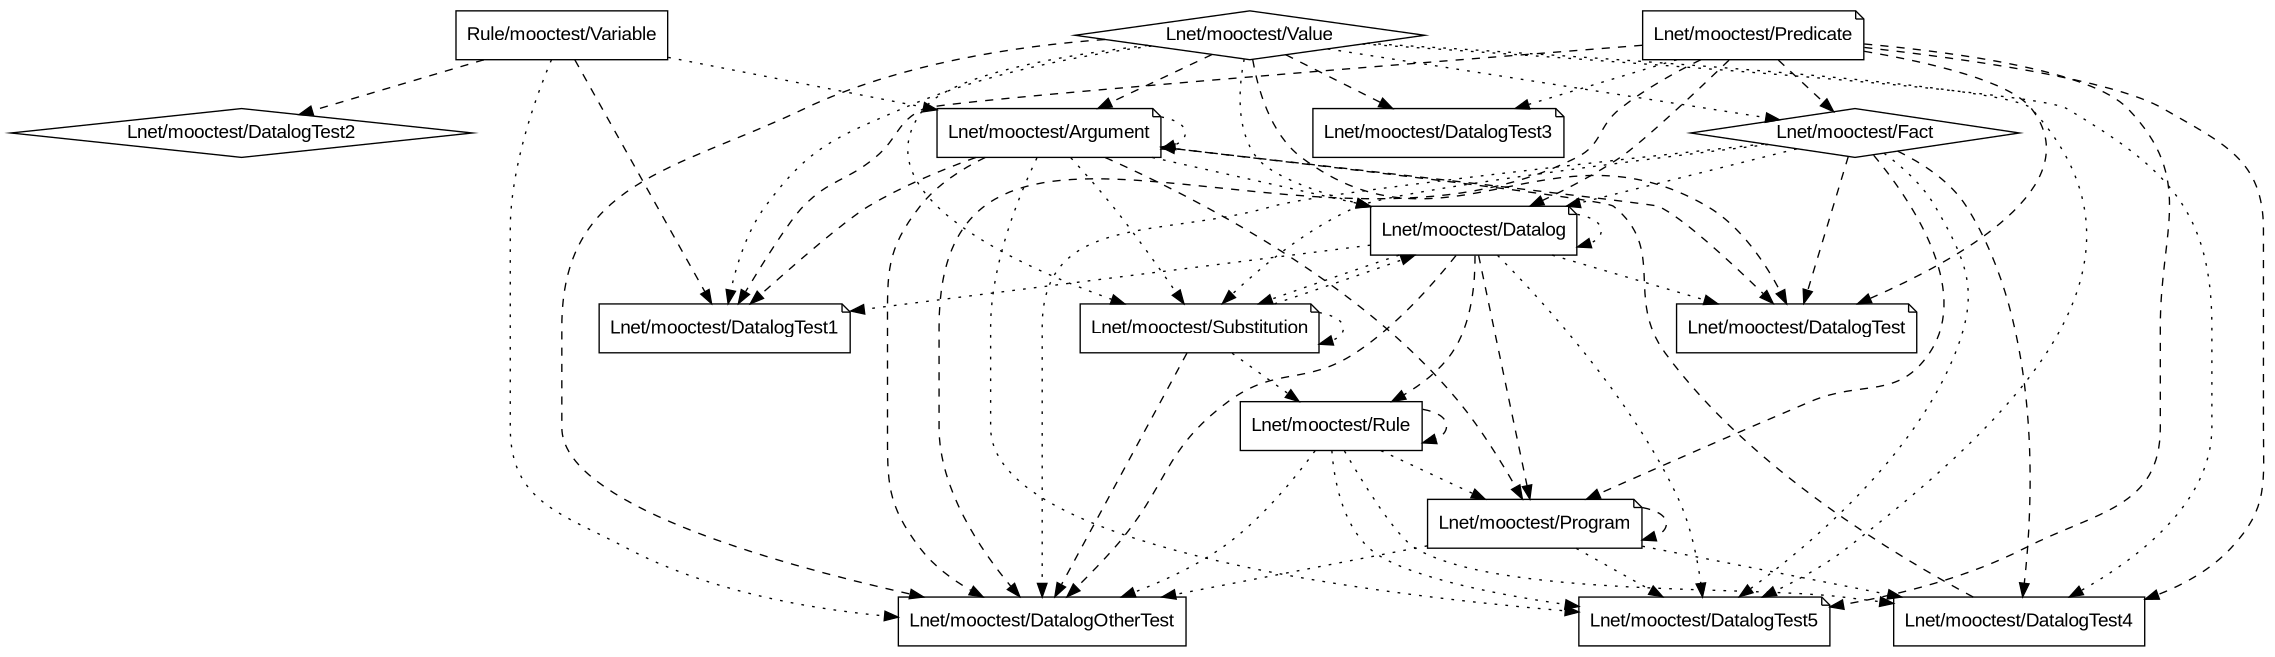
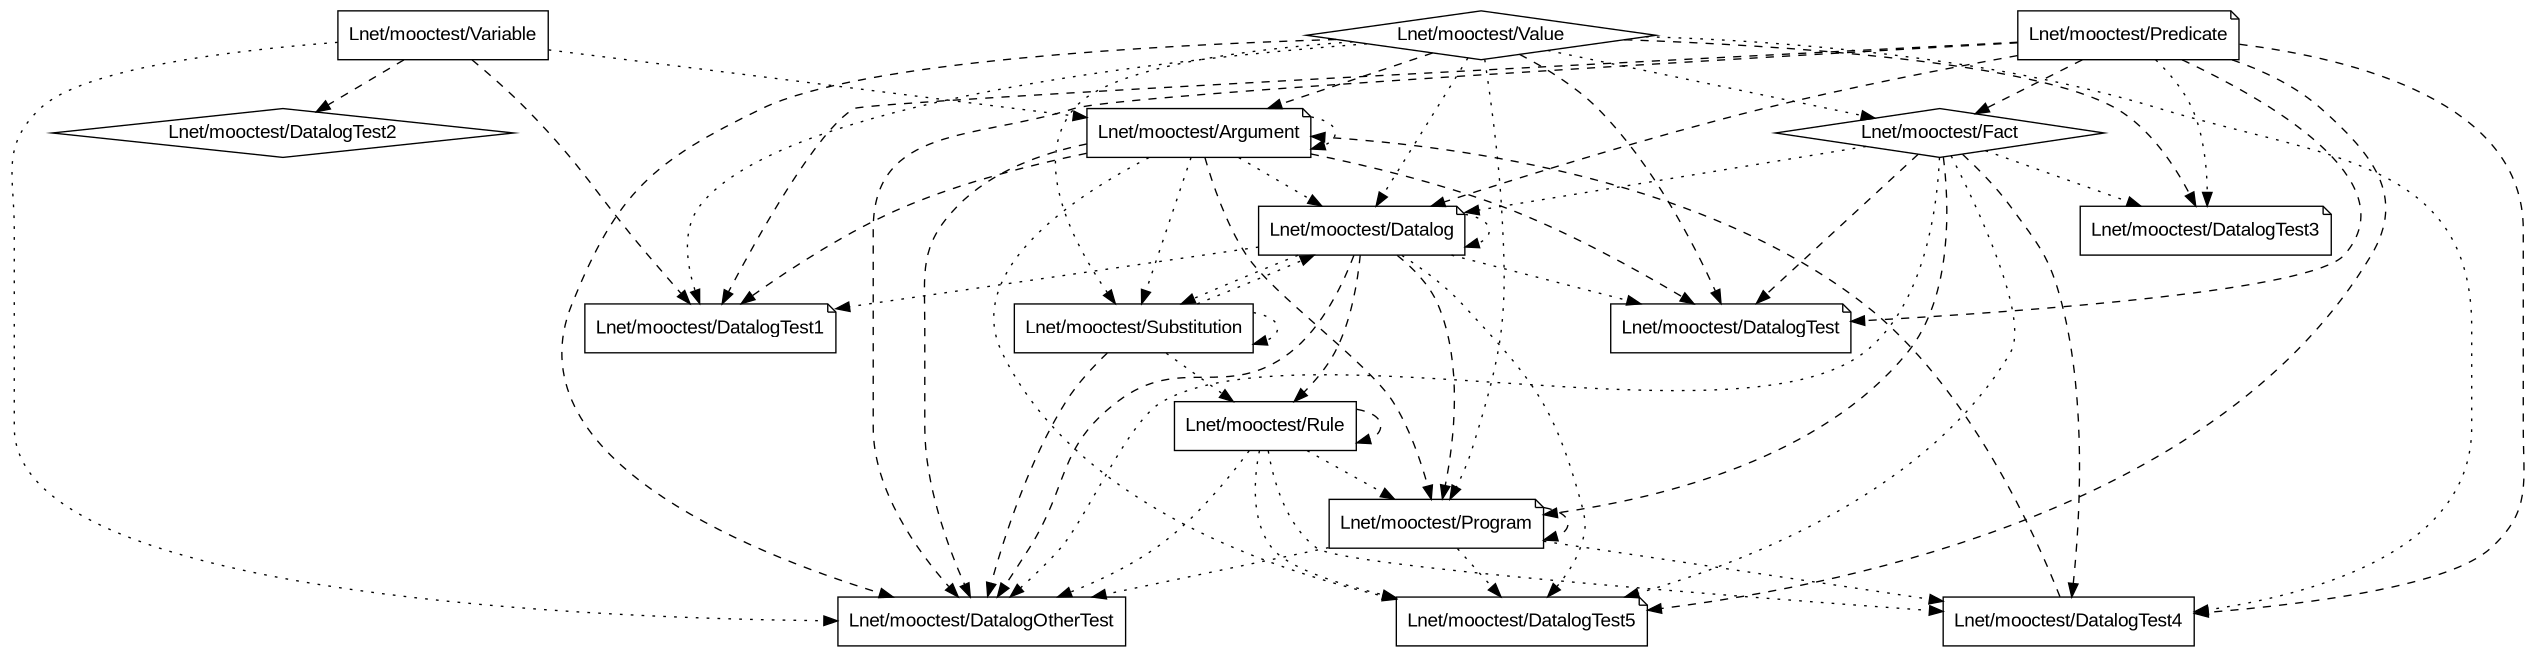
node "Rule/mooctest/Variable": label "Rule/mooctest/Variable" -> "Lnet/mooctest/Variable"
edge "Lnet/mooctest/Value" -> "Lnet/mooctest/DatalogTest5": now "Lnet/mooctest/Value" -> "Lnet/mooctest/Program"
edge "Lnet/mooctest/Fact" -> "Lnet/mooctest/Substitution": now "Lnet/mooctest/Fact" -> "Lnet/mooctest/DatalogTest3"
node "Lnet/mooctest/Substitution": shape note -> box
